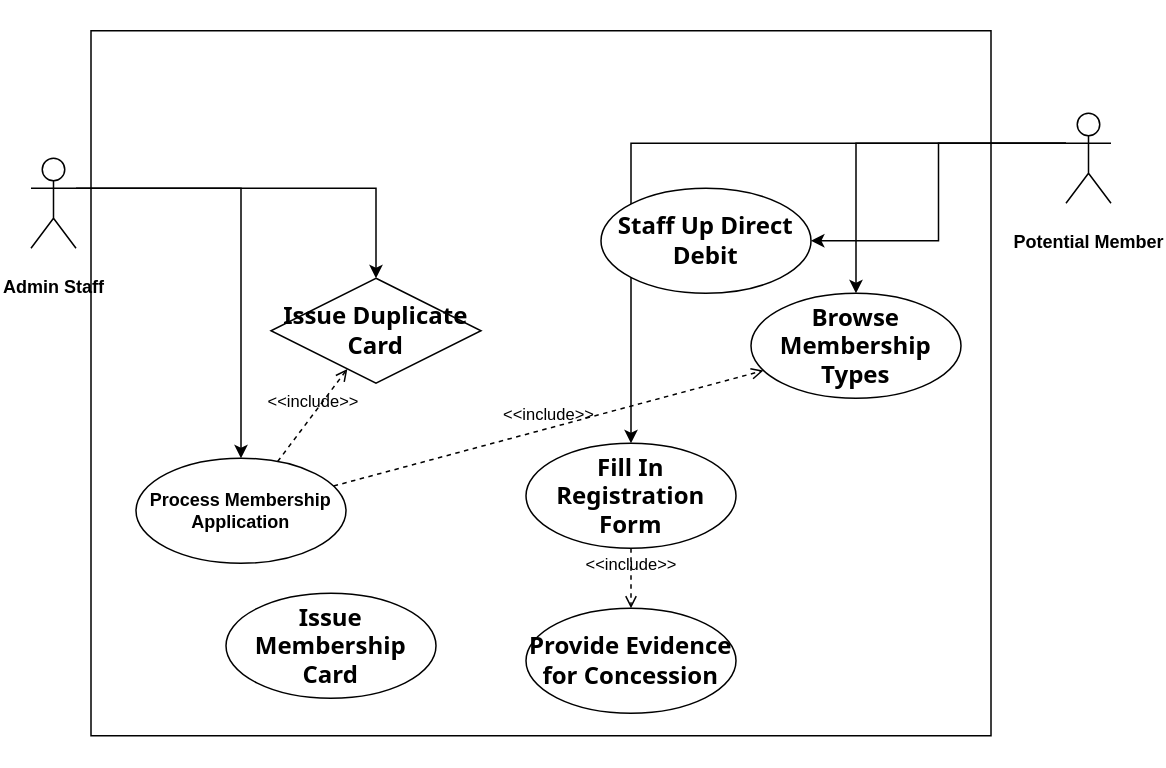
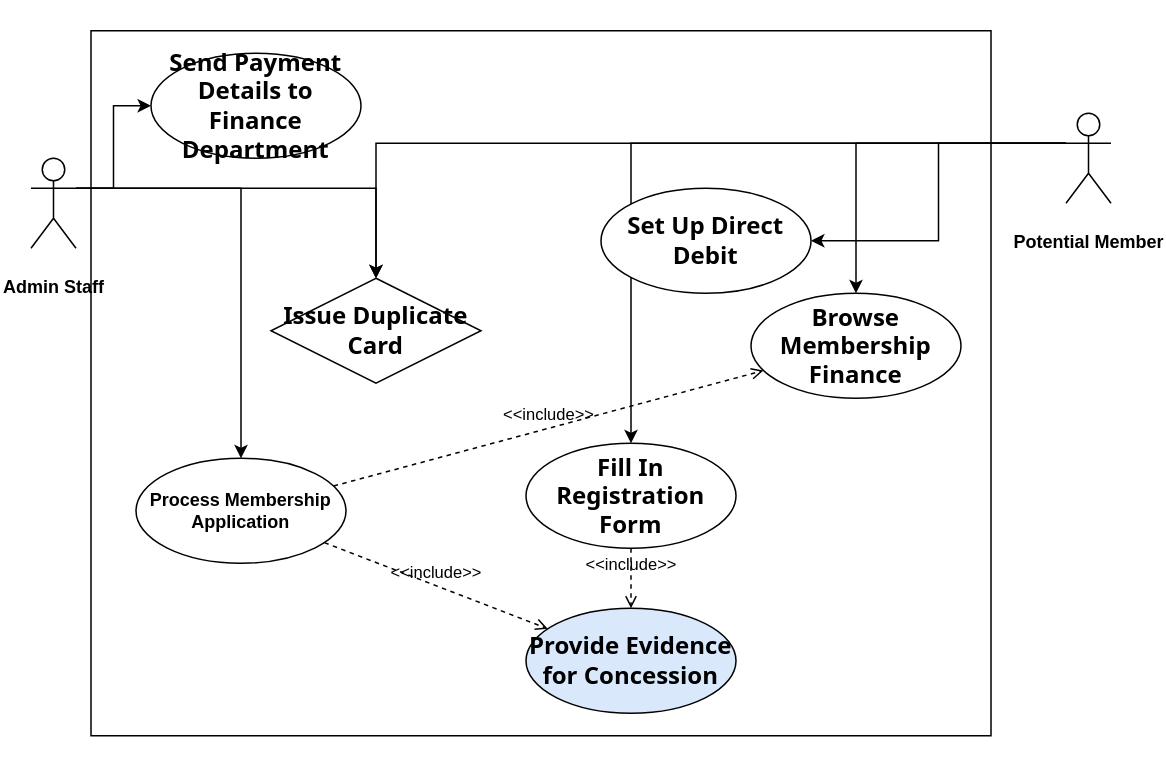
node "Send Payment Details to Finance Department": added
edge "Admin Staff" -> "Send Payment Details to Finance Department": added
edge "Potential Member" -> "Issue Duplicate Card": added
node "Staff Up Direct Debit": label "Staff Up Direct Debit" -> "Set Up Direct Debit"
node "Browse Membership Types": label "Browse Membership Types" -> "Browse Membership Finance"
edge "Process Membership Application" -> "Issue Duplicate Card": now "Process Membership Application" -> "Provide Evidence for Concession"
node "Issue Membership Card": removed
node "Provide Evidence for Concession": fillcolor #ffffff -> #dae8fc
